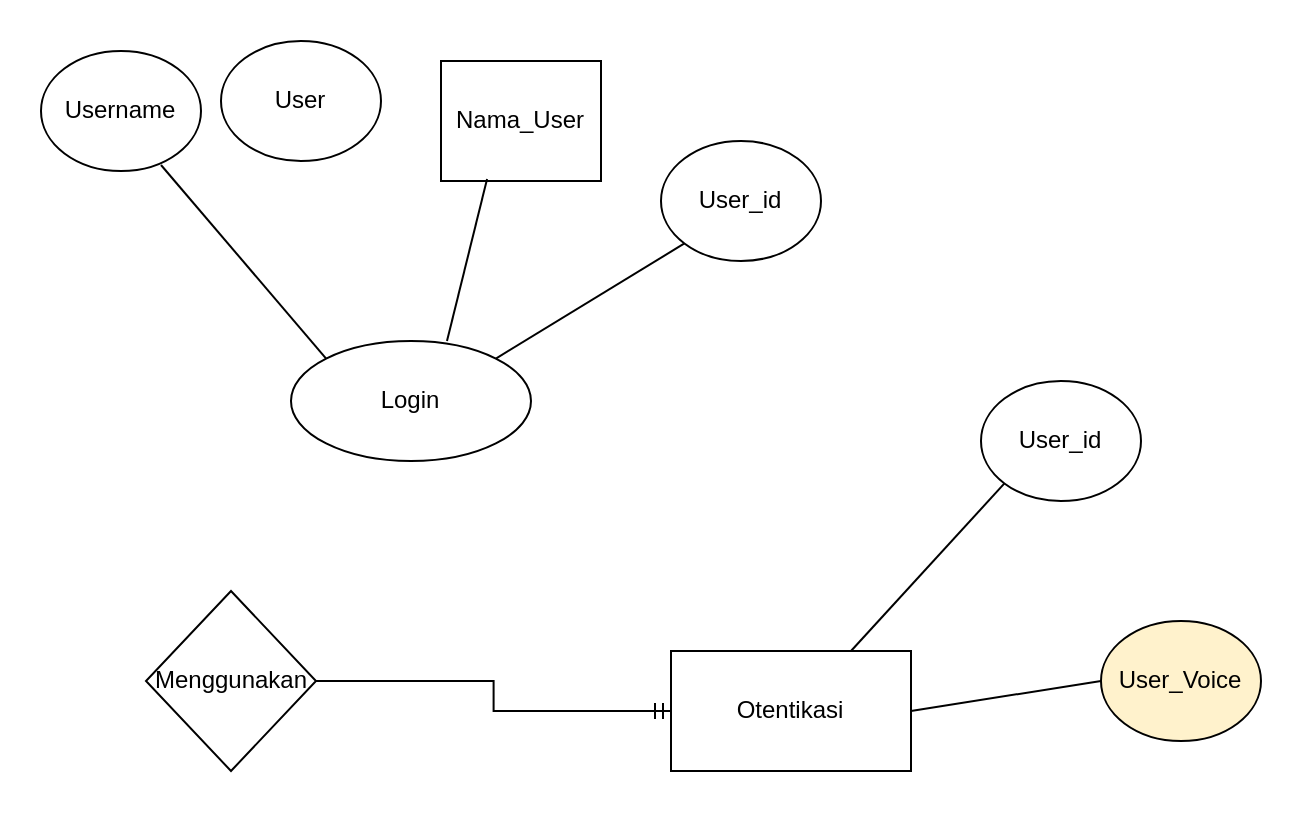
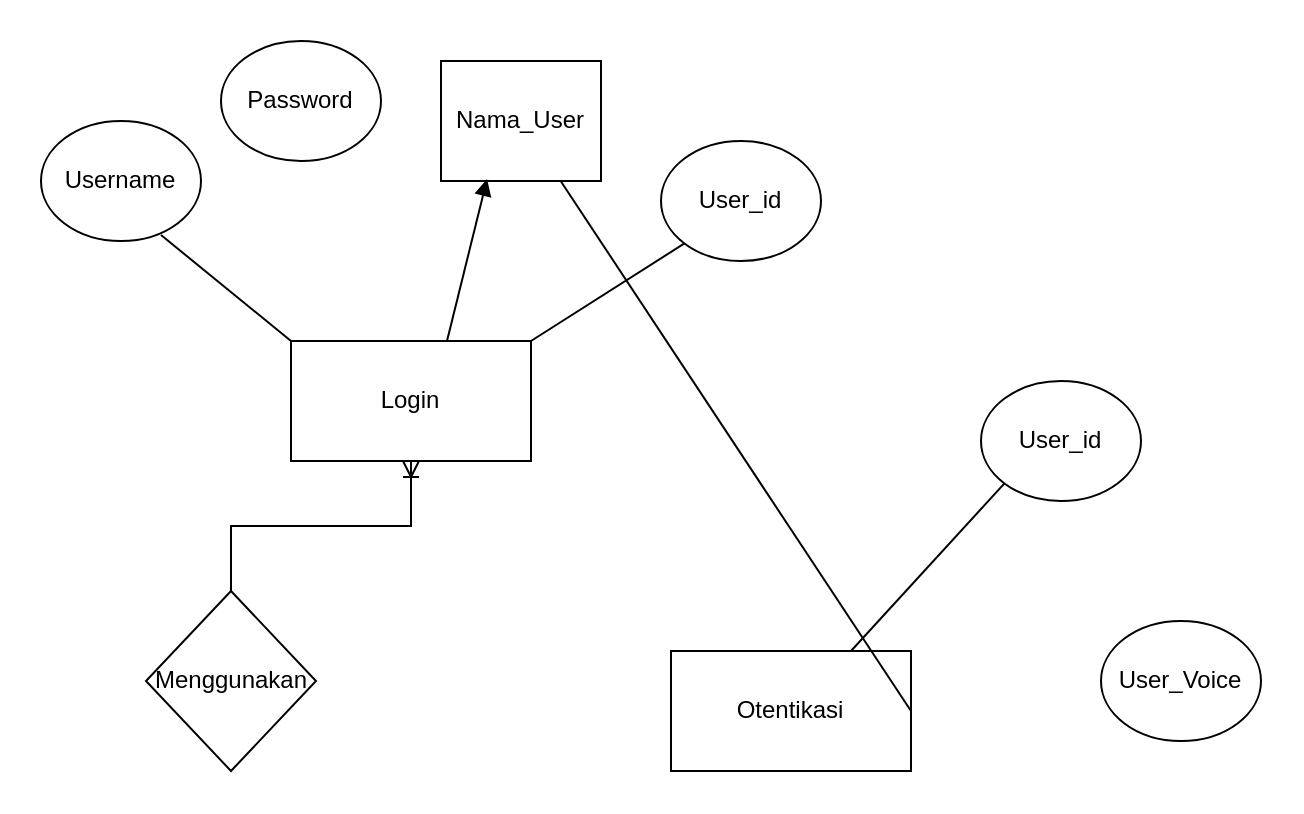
node "User": label "User" -> "Password"
node "Username": moved (121, 111) -> (121, 181)
edge "Nama_User" -- "Login": arrowhead none -> block
node "Login": shape ellipse -> rectangle
edge "Menggunakan" -> "Login": added
node "User_Voice": fillcolor #fff2cc -> #ffffff
edge "Menggunakan" -> "Otentikasi": removed
edge "User_Voice" -- "Otentikasi": now "Nama_User" -- "Otentikasi"
